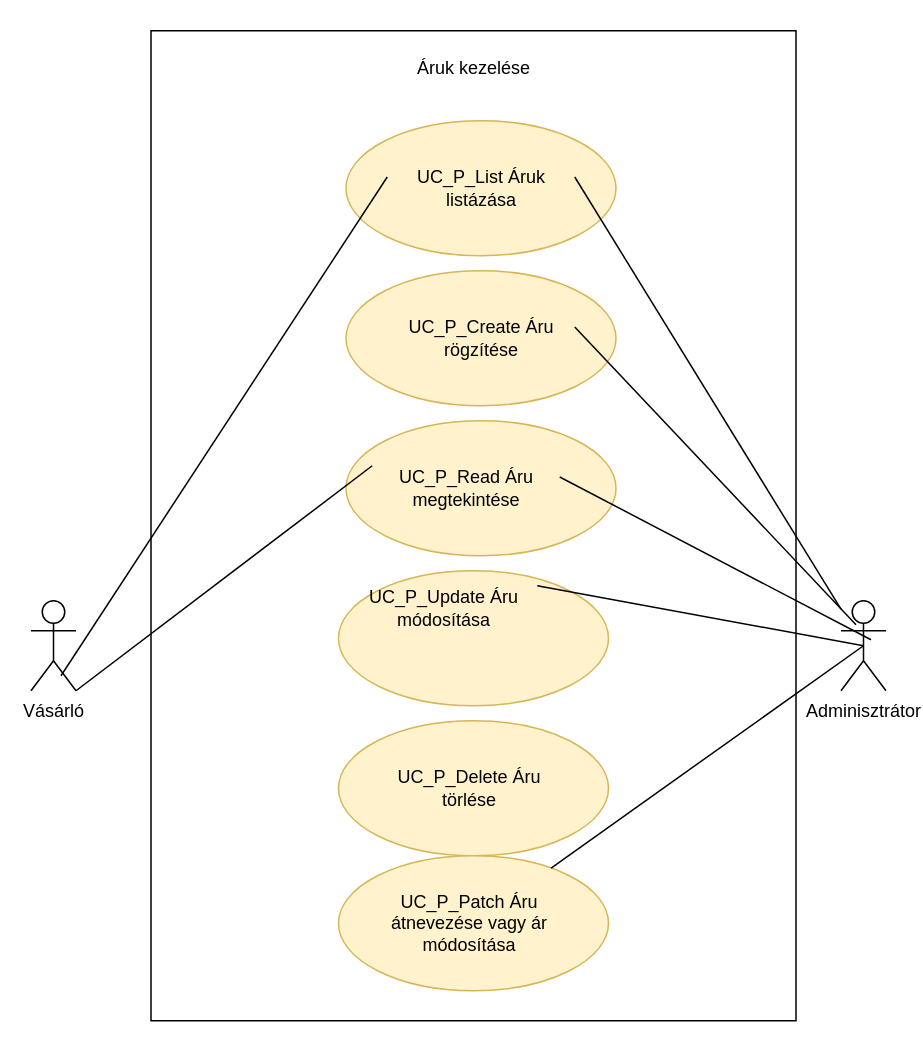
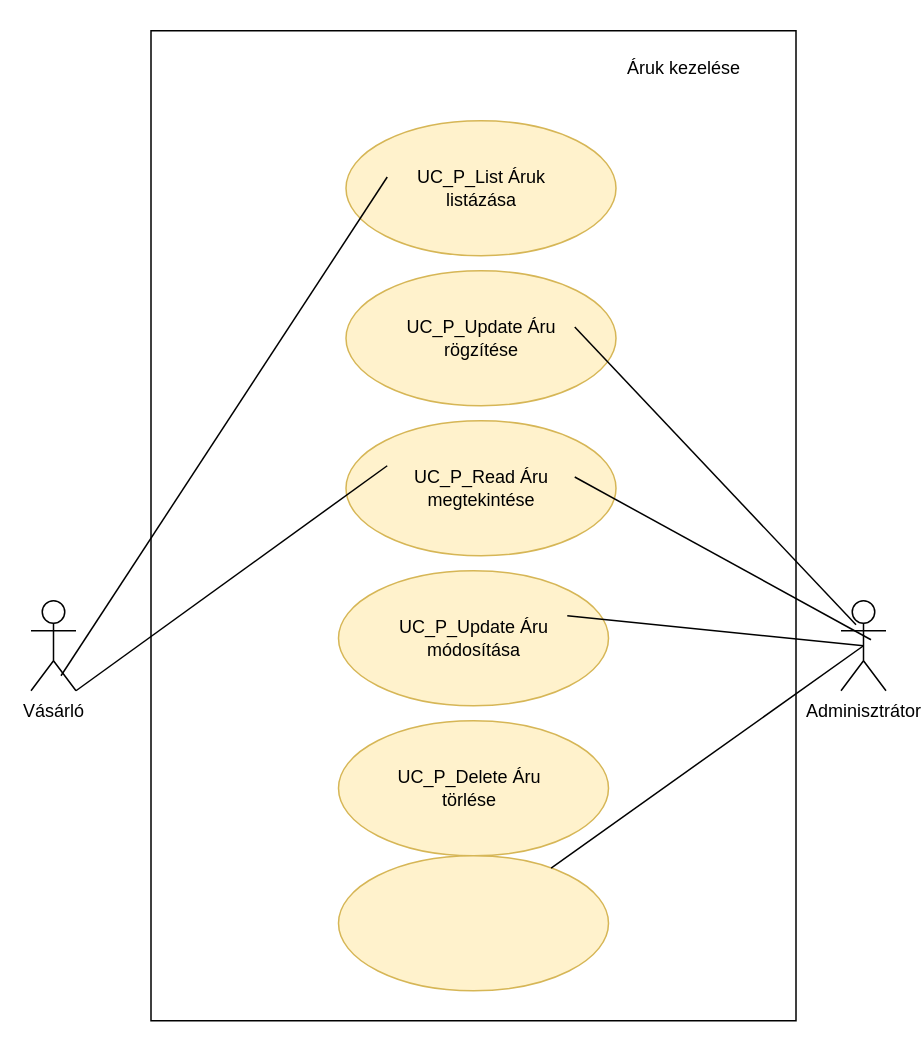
node "Áruk kezelése": moved (473, 68) -> (683, 68)
node "UC_P_Create Áru rögzítése": label "UC_P_Create Áru rögzítése" -> "UC_P_Update Áru rögzítése"
edge "UC_P_List Áruk listázása" -- "Adminisztrátor": removed
node "UC_P_Read Áru megtekintése": moved (466, 488) -> (481, 488)
node "UC_P_Update Áru módosítása": moved (443, 608) -> (473, 638)
node "UC_P_Patch Áru átnevezése vagy ár módosítása": removed
